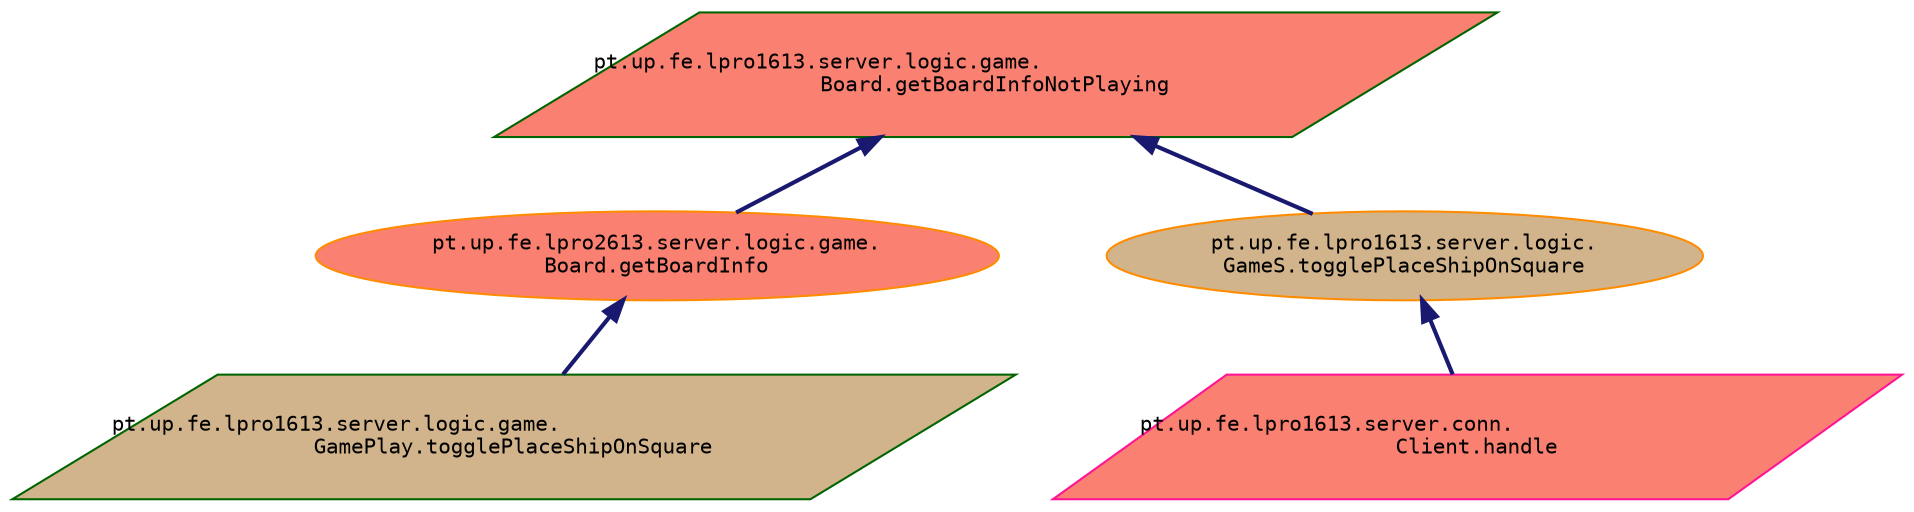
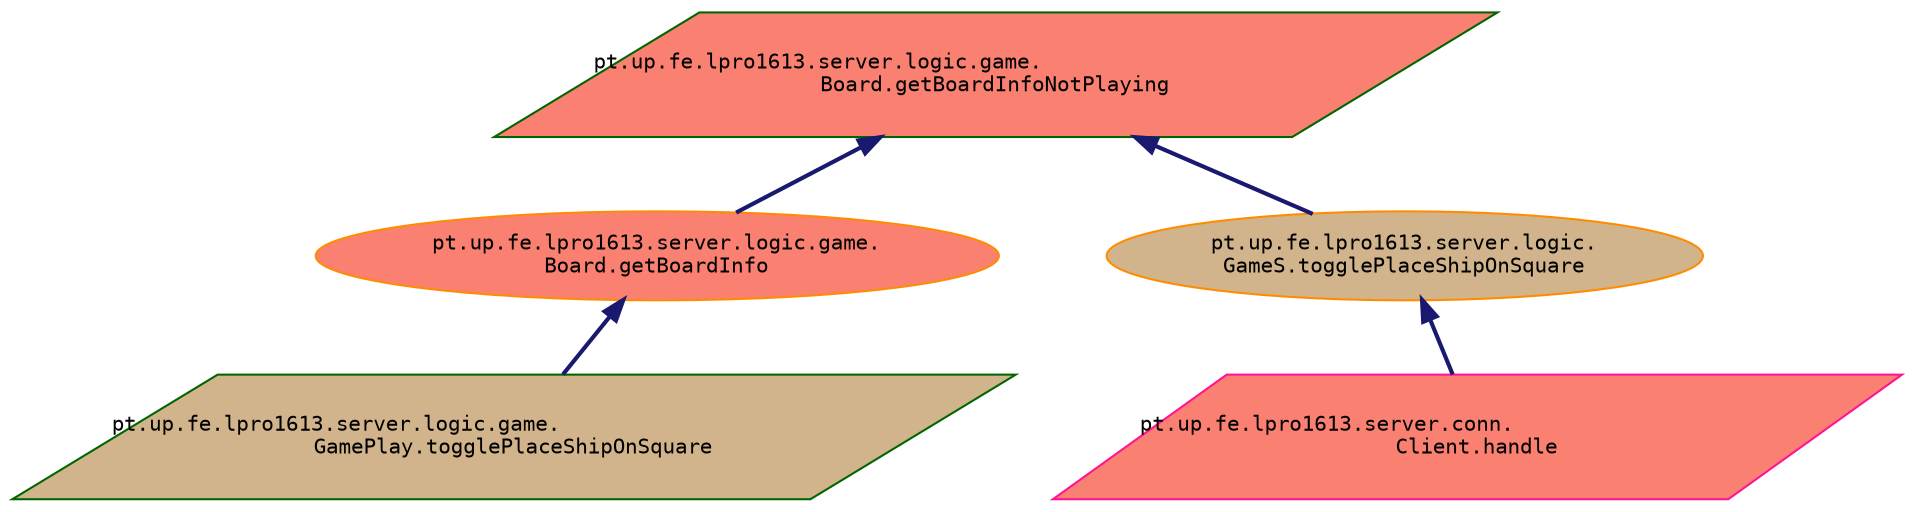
node "pt.up.fe.lpro2613.server.logic.game. Board.getBoardInfo": label "pt.up.fe.lpro2613.server.logic.game. Board.getBoardInfo" -> "pt.up.fe.lpro1613.server.logic.game. Board.getBoardInfo"
